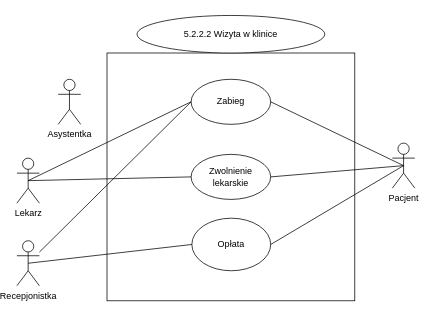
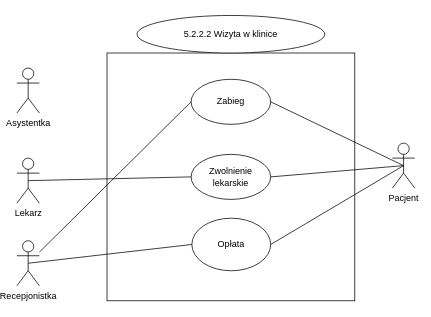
node "Asystentka": moved (69, 102) -> (28, 90)
edge "Zabieg" -- "Lekarz": removed
